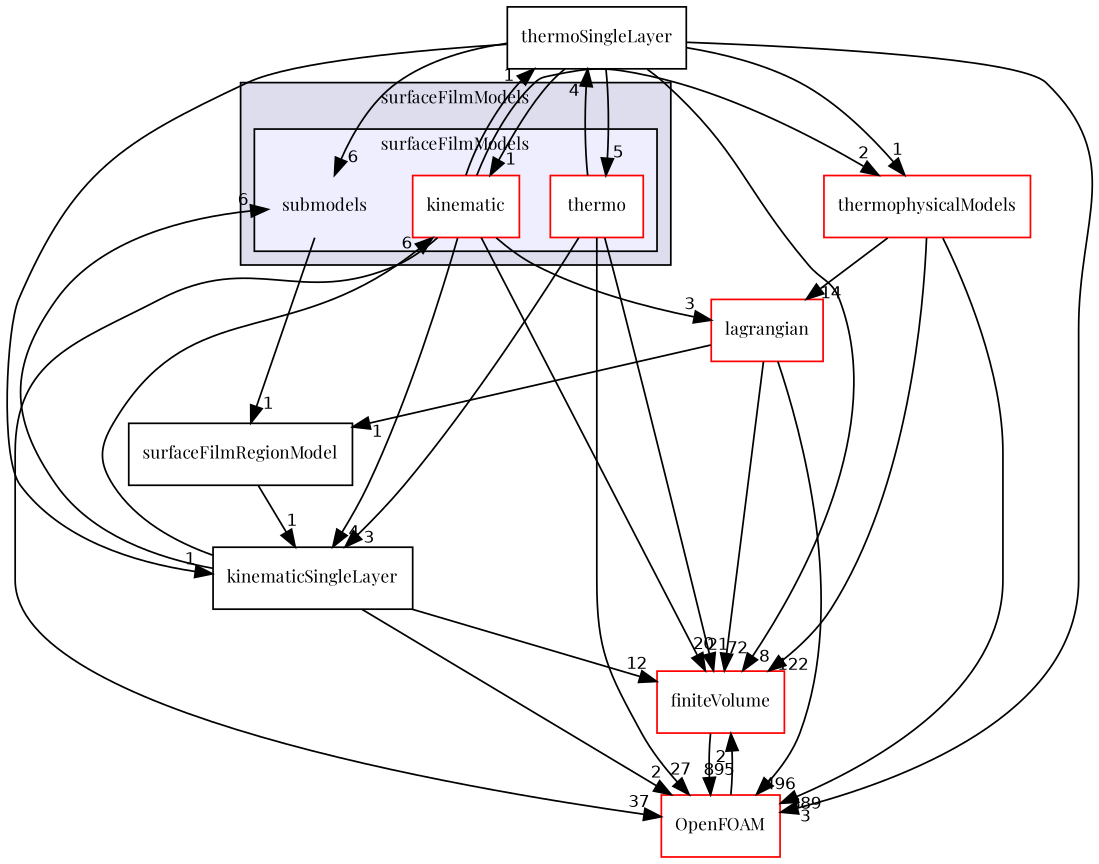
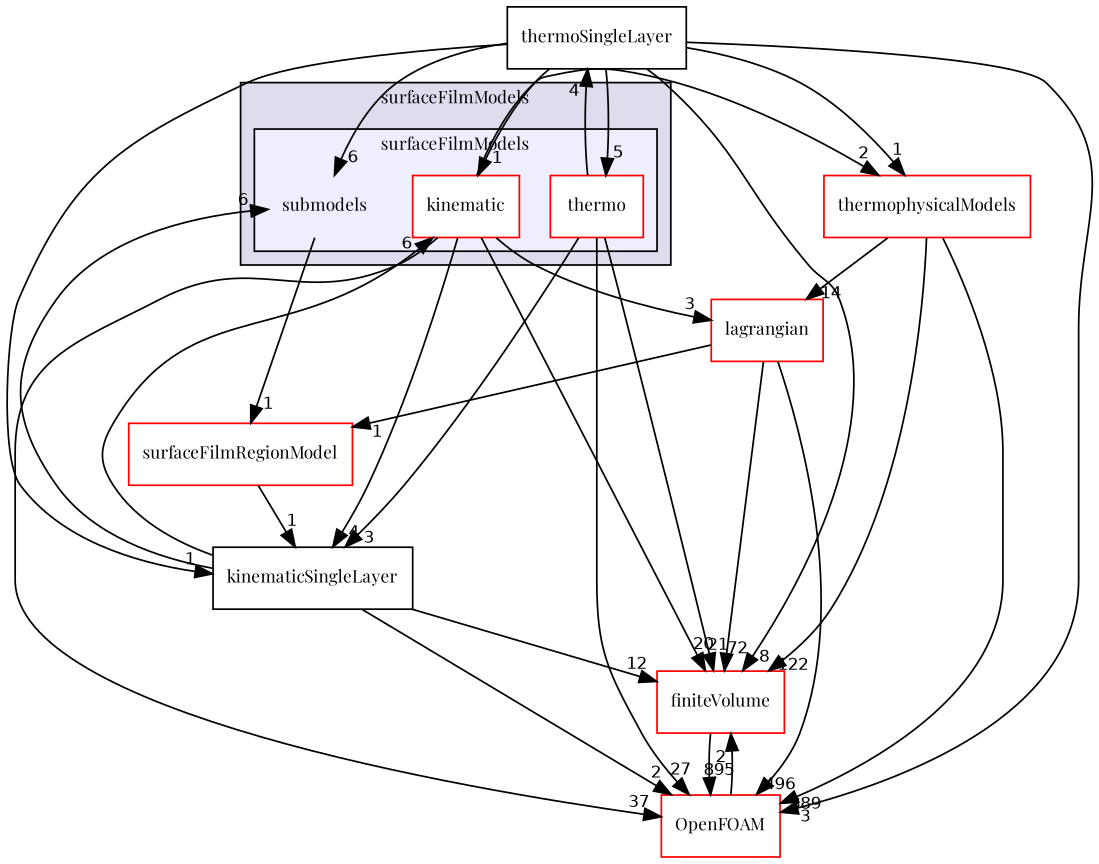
edge "kinematic" -> "thermoSingleLayer": removed
node "surfaceFilmRegionModel": color black -> red
